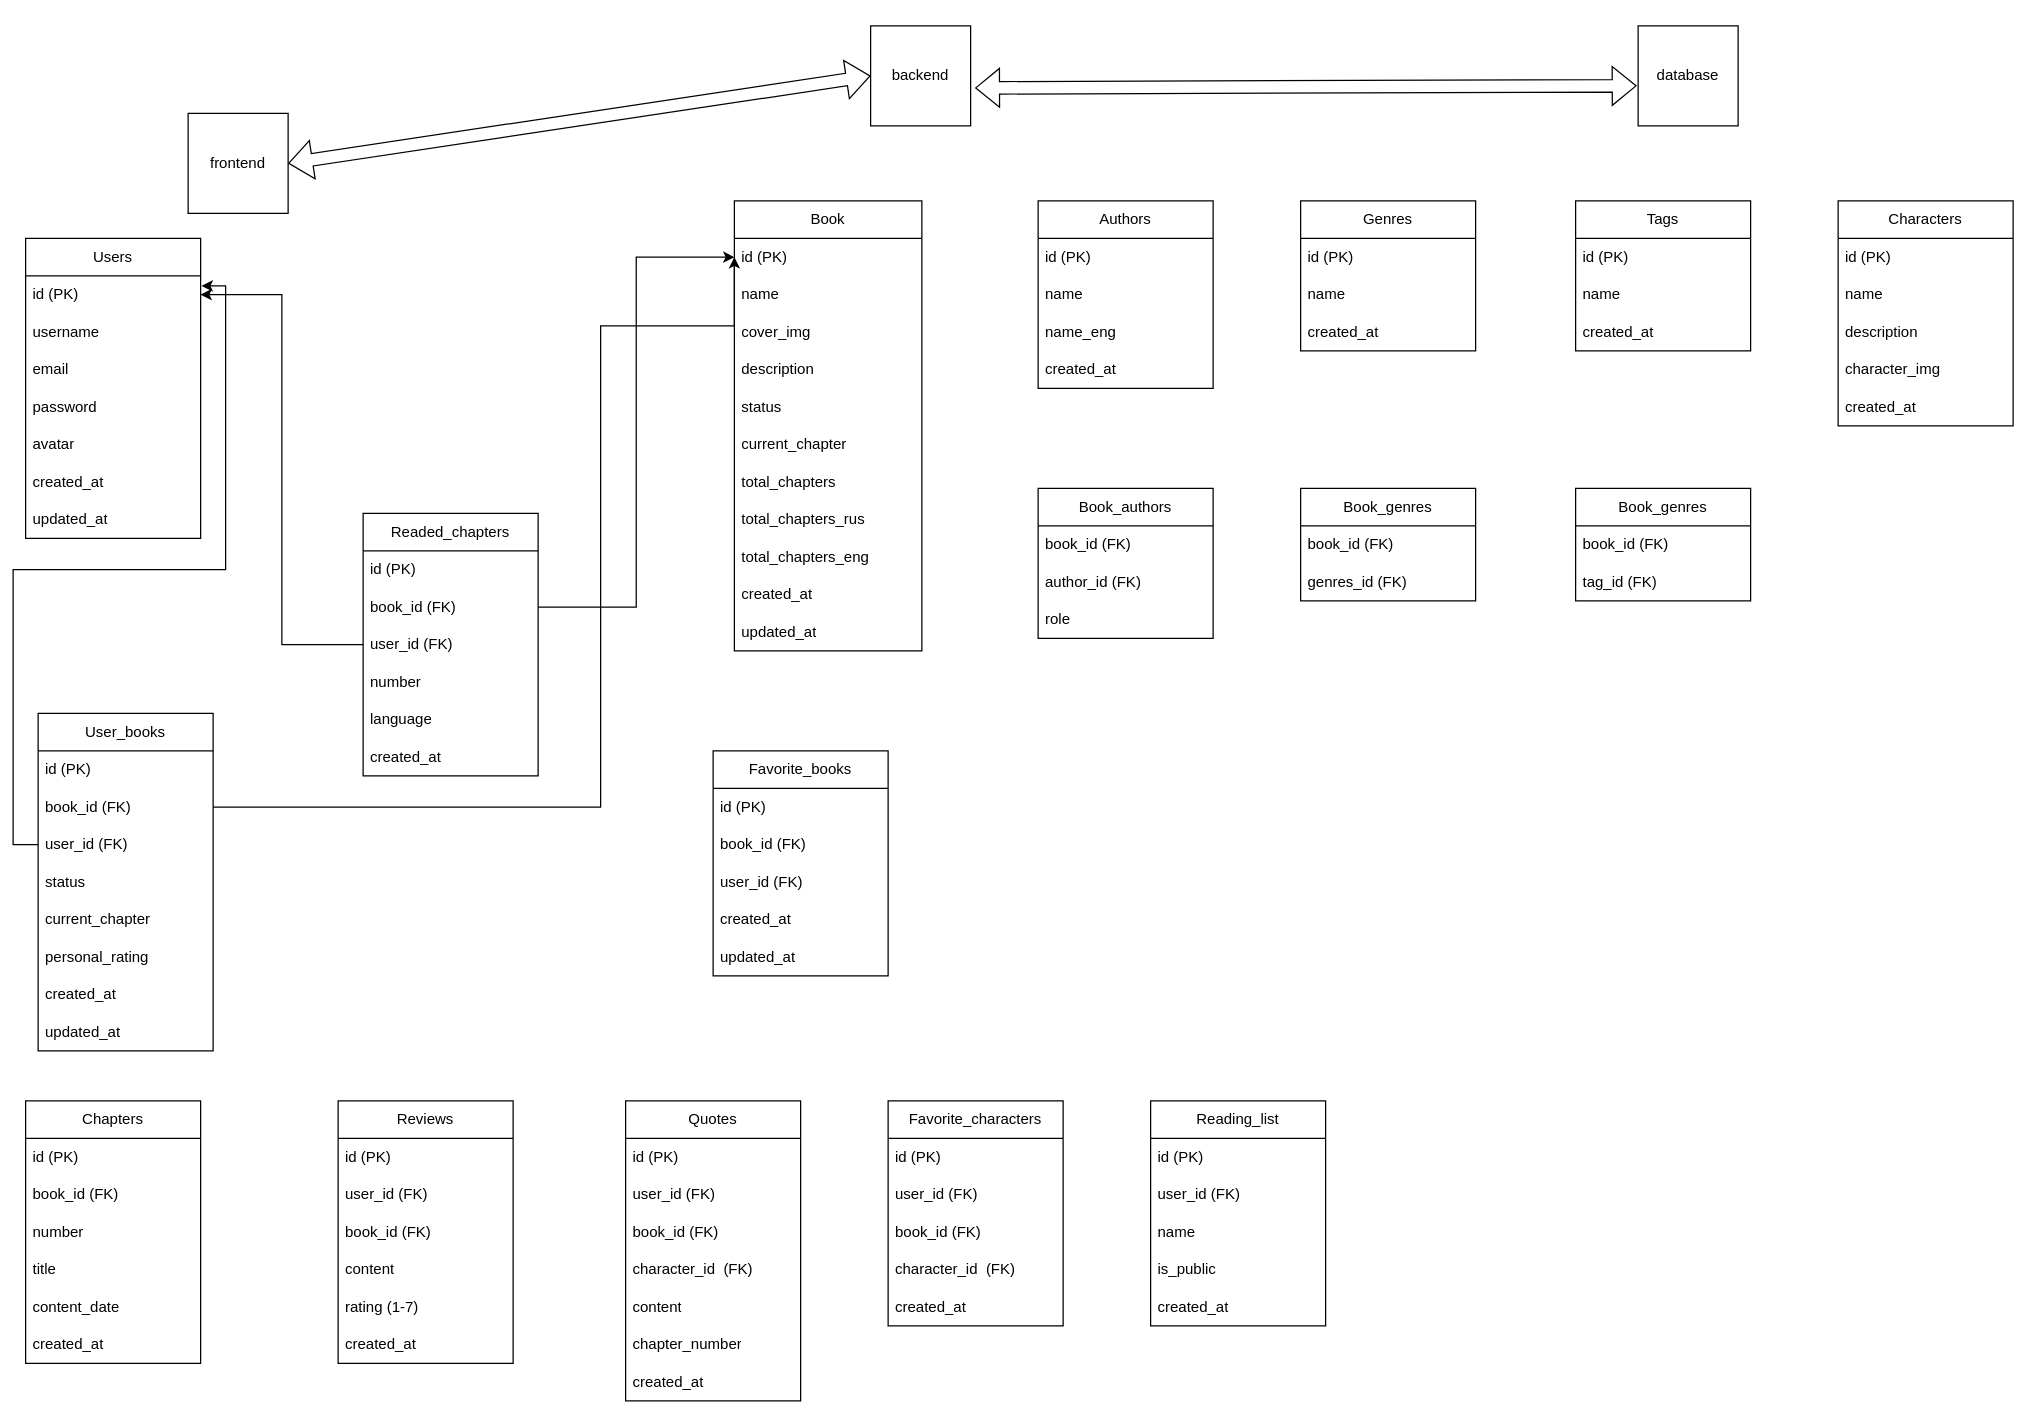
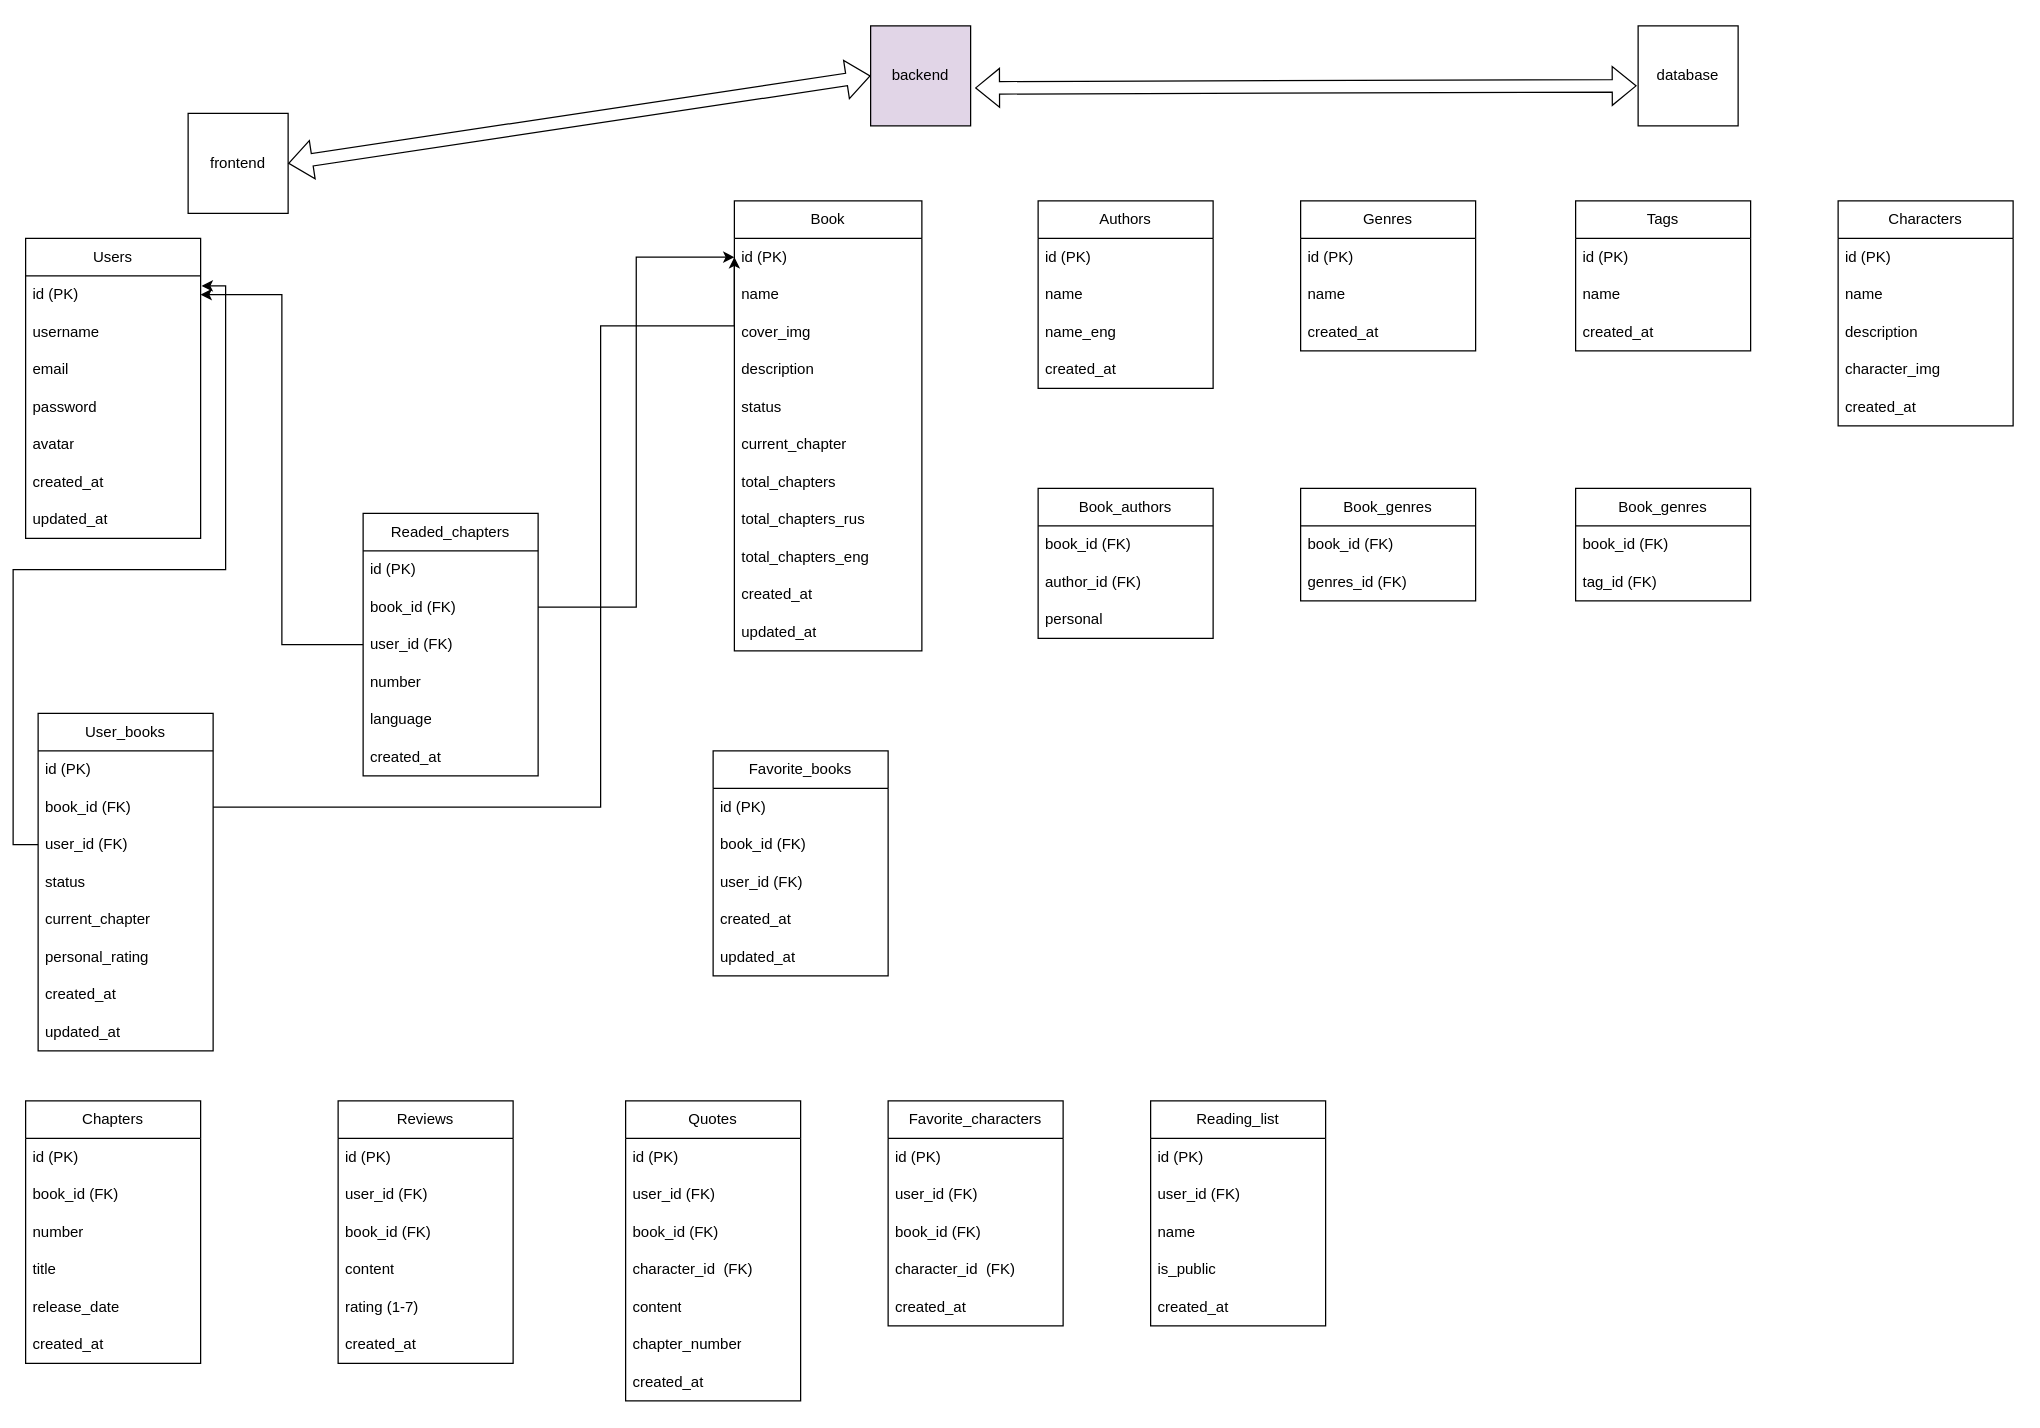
node "backend": fillcolor #ffffff -> #e1d5e7
node "role": label "role" -> "personal"
node "content_date": label "content_date" -> "release_date"
